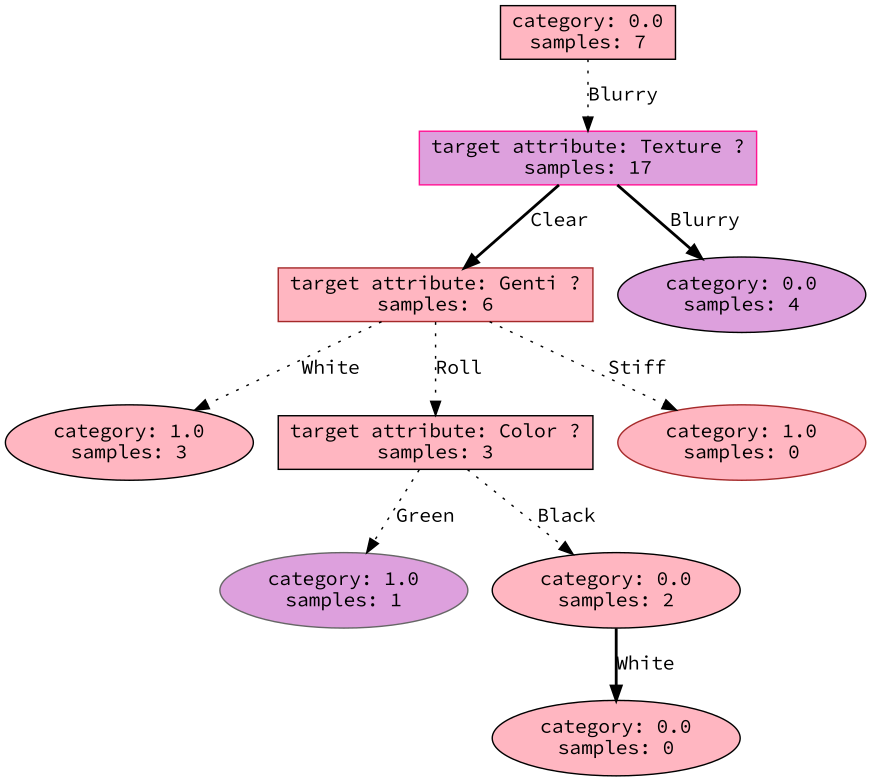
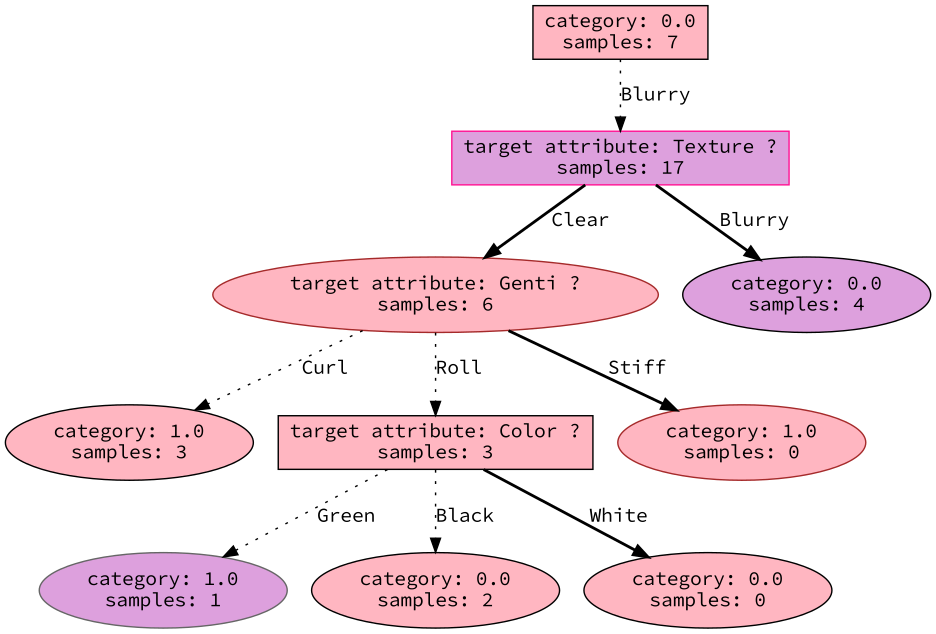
node "target attribute: Genti ? samples: 6": shape box -> ellipse
edge "target attribute: Genti ? samples: 6" -> "category: 1.0 samples: 0": style dotted -> bold
edge "target attribute: Genti ? samples: 6" -> "category: 1.0 samples: 3": label "White" -> "Curl"
edge "category: 0.0 samples: 2" -> "category: 0.0 samples: 0": now "target attribute: Color ? samples: 3" -> "category: 0.0 samples: 0"
